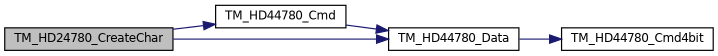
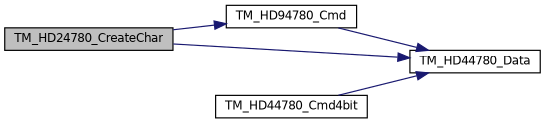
node "TM_HD44780_Cmd": label "TM_HD44780_Cmd" -> "TM_HD94780_Cmd"
edge "TM_HD44780_Data" -> "TM_HD44780_Cmd4bit": reversed
